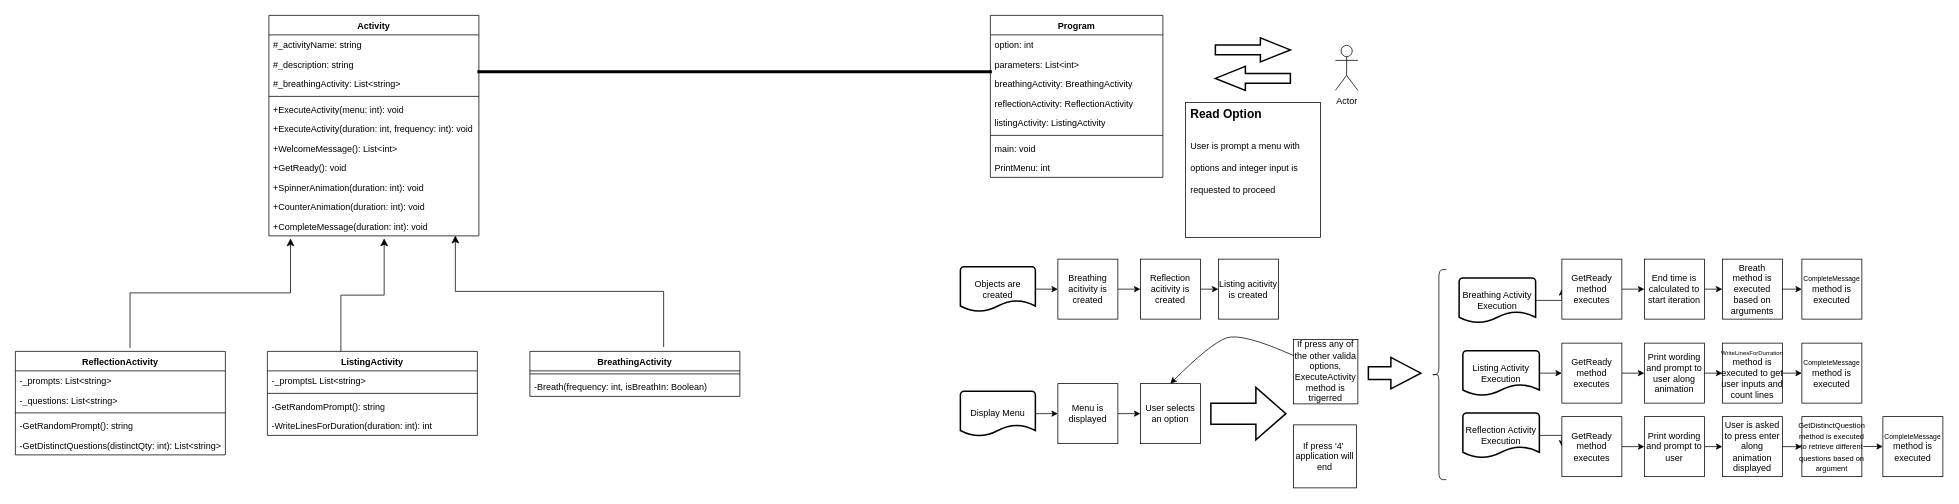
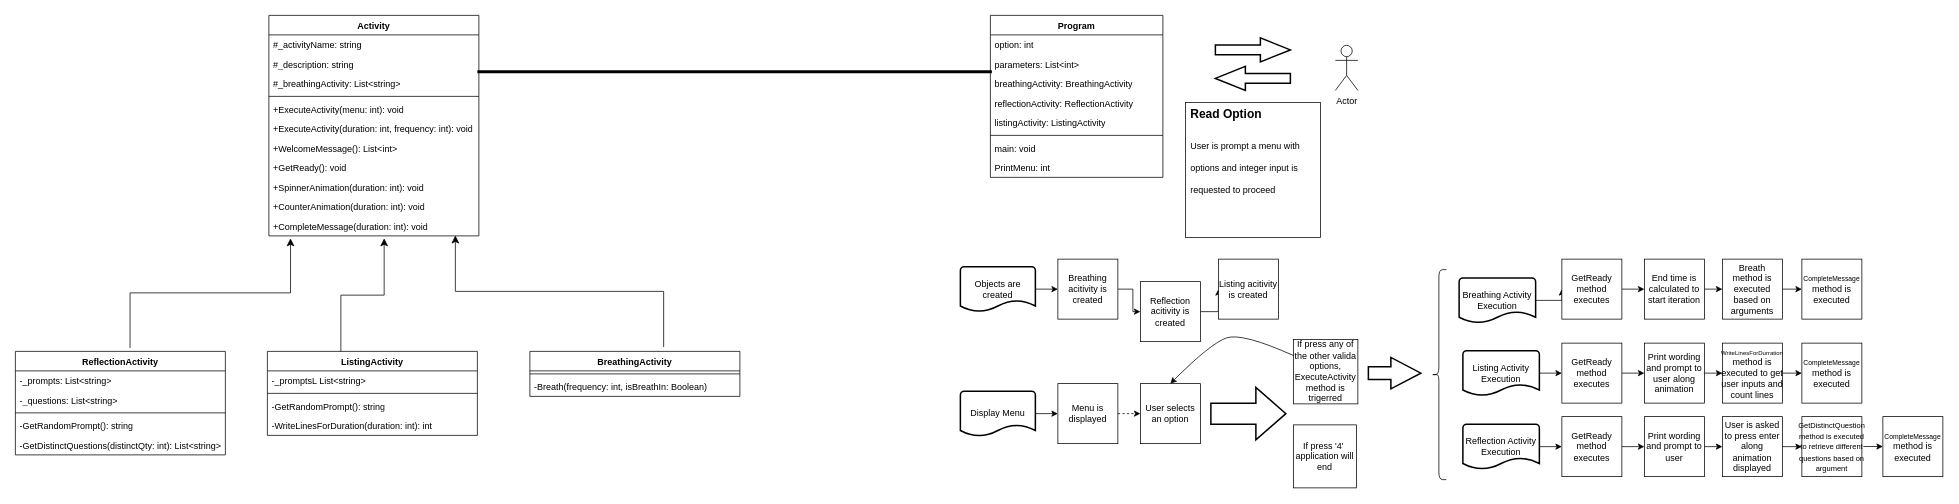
node "Reflection acitivity is created": moved (1170, 289) -> (1170, 312)
edge "Menu is displayed" -> "User selects an option": style solid -> dashed
node "Reflection Activity Execution": moved (1501, 435) -> (1501, 447)
